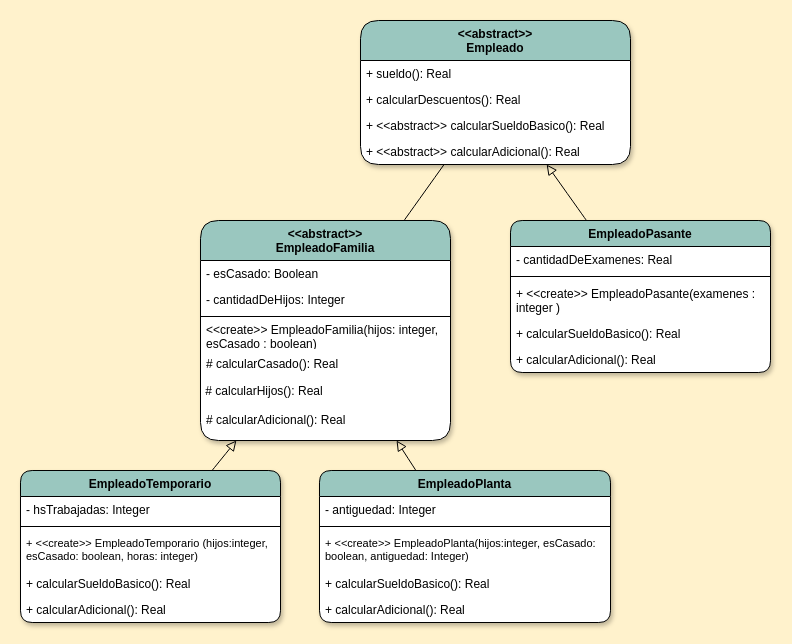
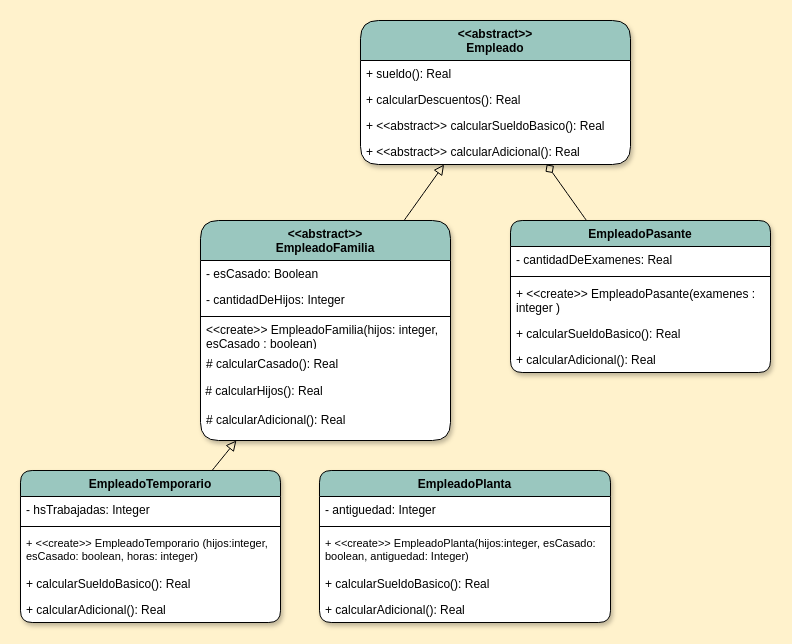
edge "<<abstract>> Empleado" -- "<<abstract>> EmpleadoFamilia": arrowhead none -> block
edge "EmpleadoPasante" -> "<<abstract>> Empleado": arrowhead block -> diamond
edge "EmpleadoPlanta" -> "<<abstract>> EmpleadoFamilia": removed
